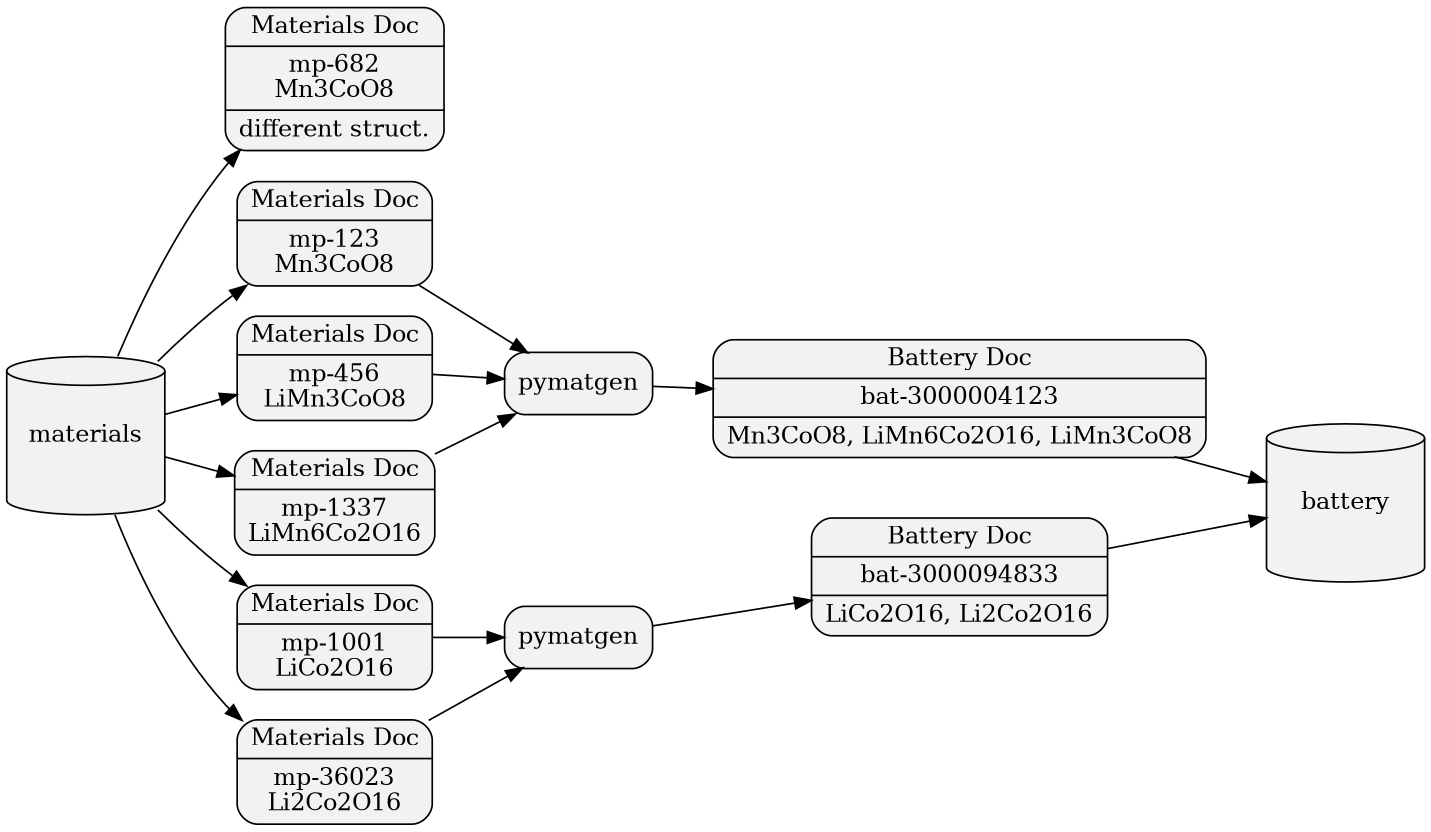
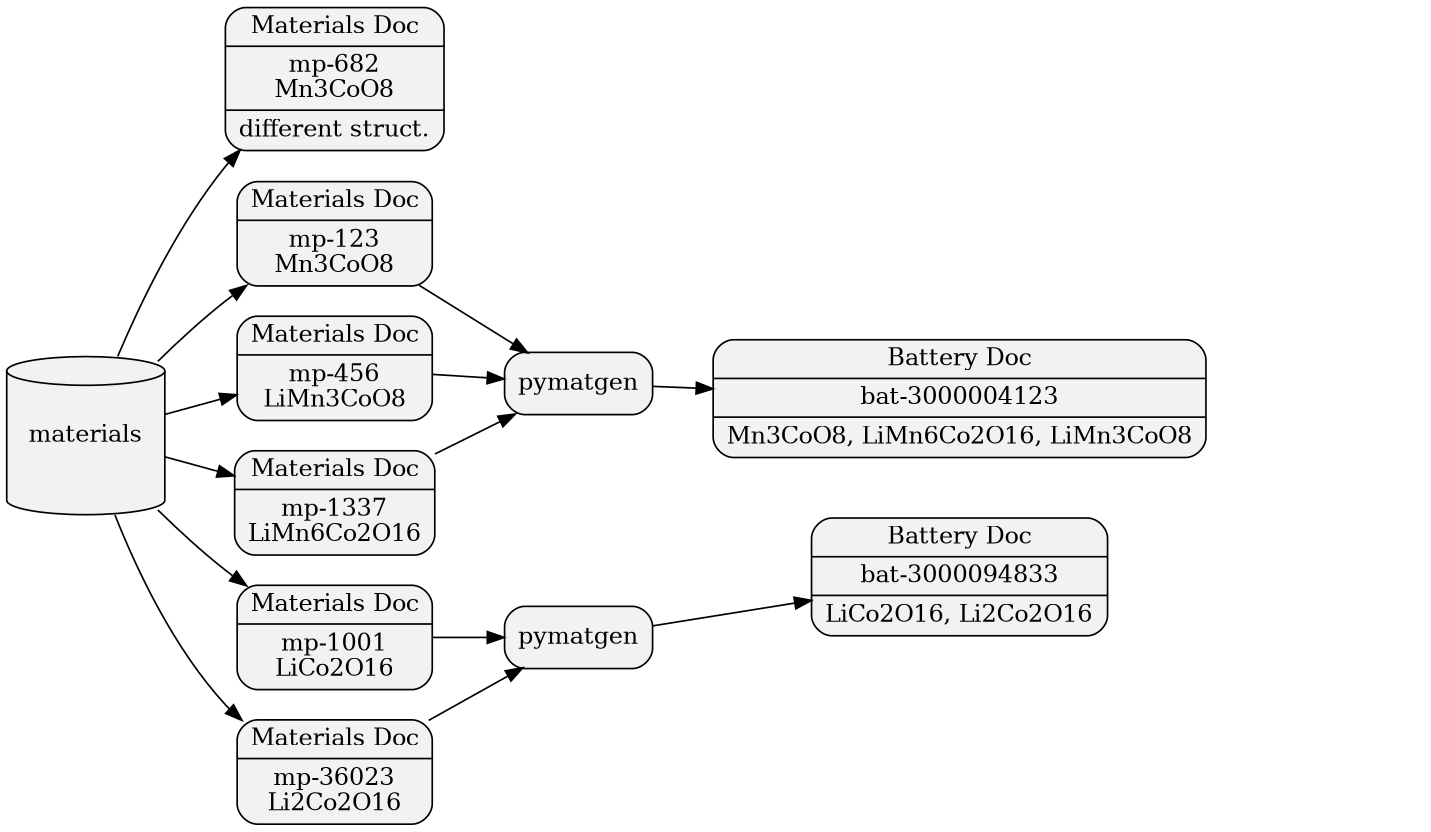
node "battery": removed
